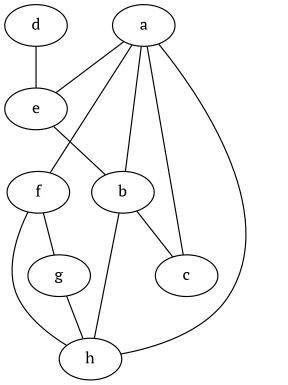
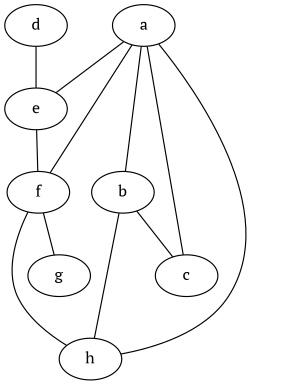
edge "e" -- "b": now "e" -- "f"
edge "g" -- "h": removed
